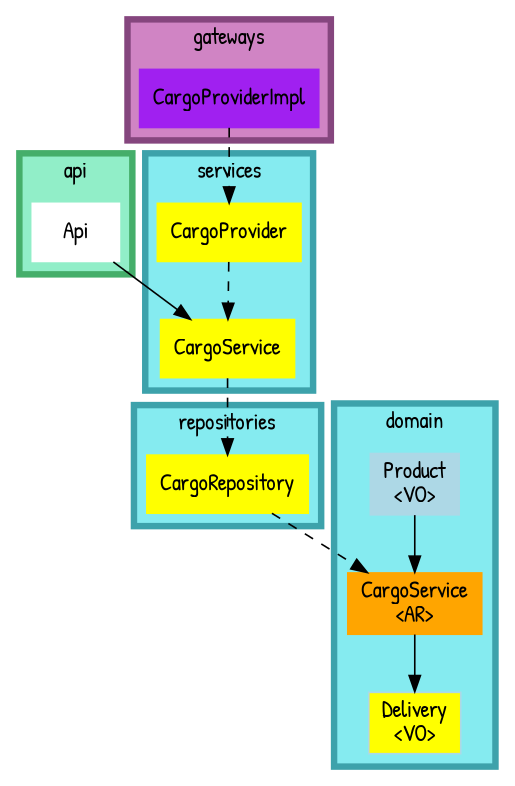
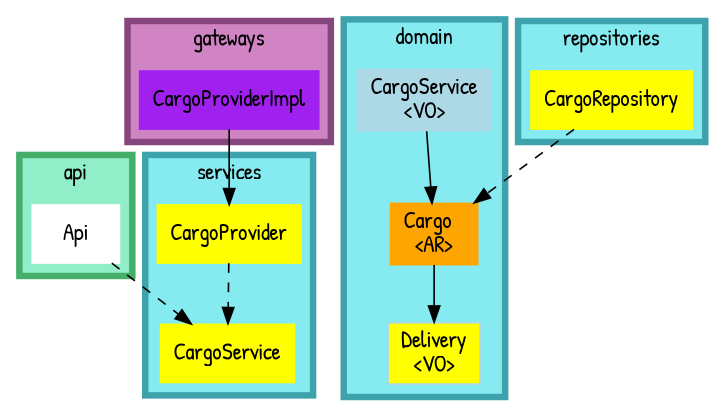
edge "CargoProviderImpl" -> "CargoProvider": style dashed -> solid
edge "Api" -> "CargoService": style solid -> dashed
edge "CargoService" -> "CargoRepository": removed
node "Product <VO>": label "Product <VO>" -> "CargoService <VO>"
node "CargoService <AR>": label "CargoService <AR>" -> "Cargo <AR>"
